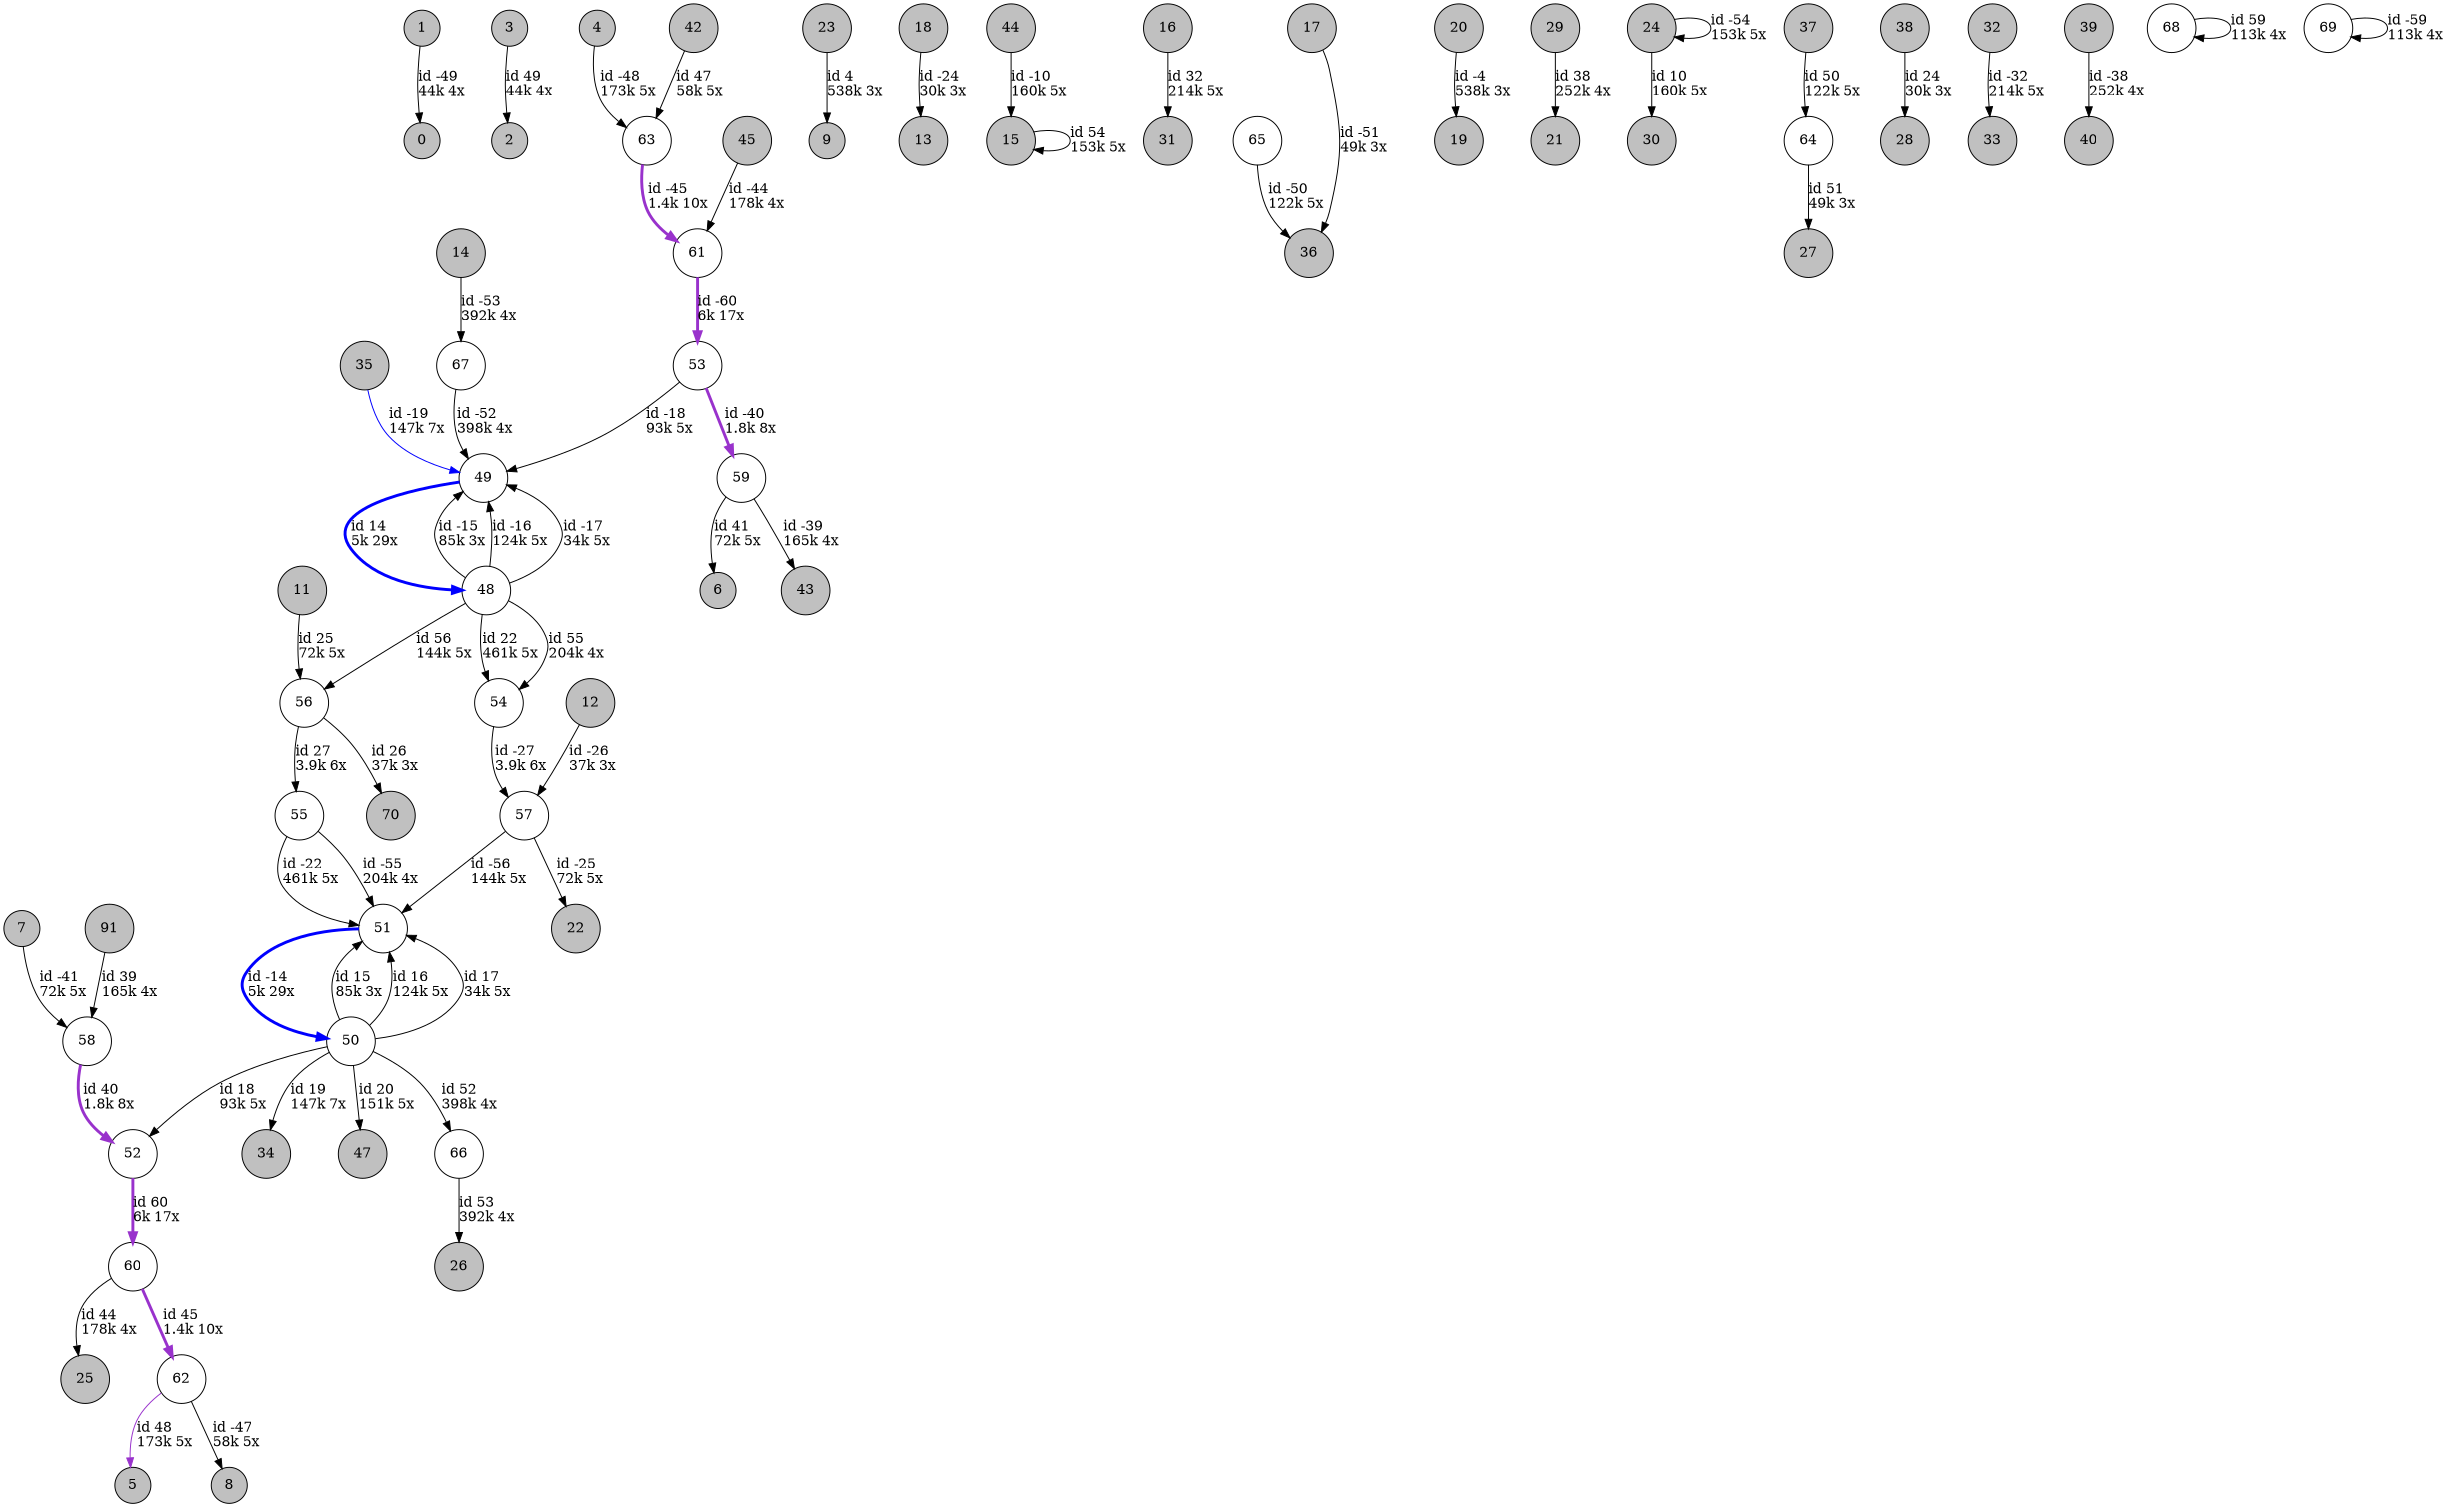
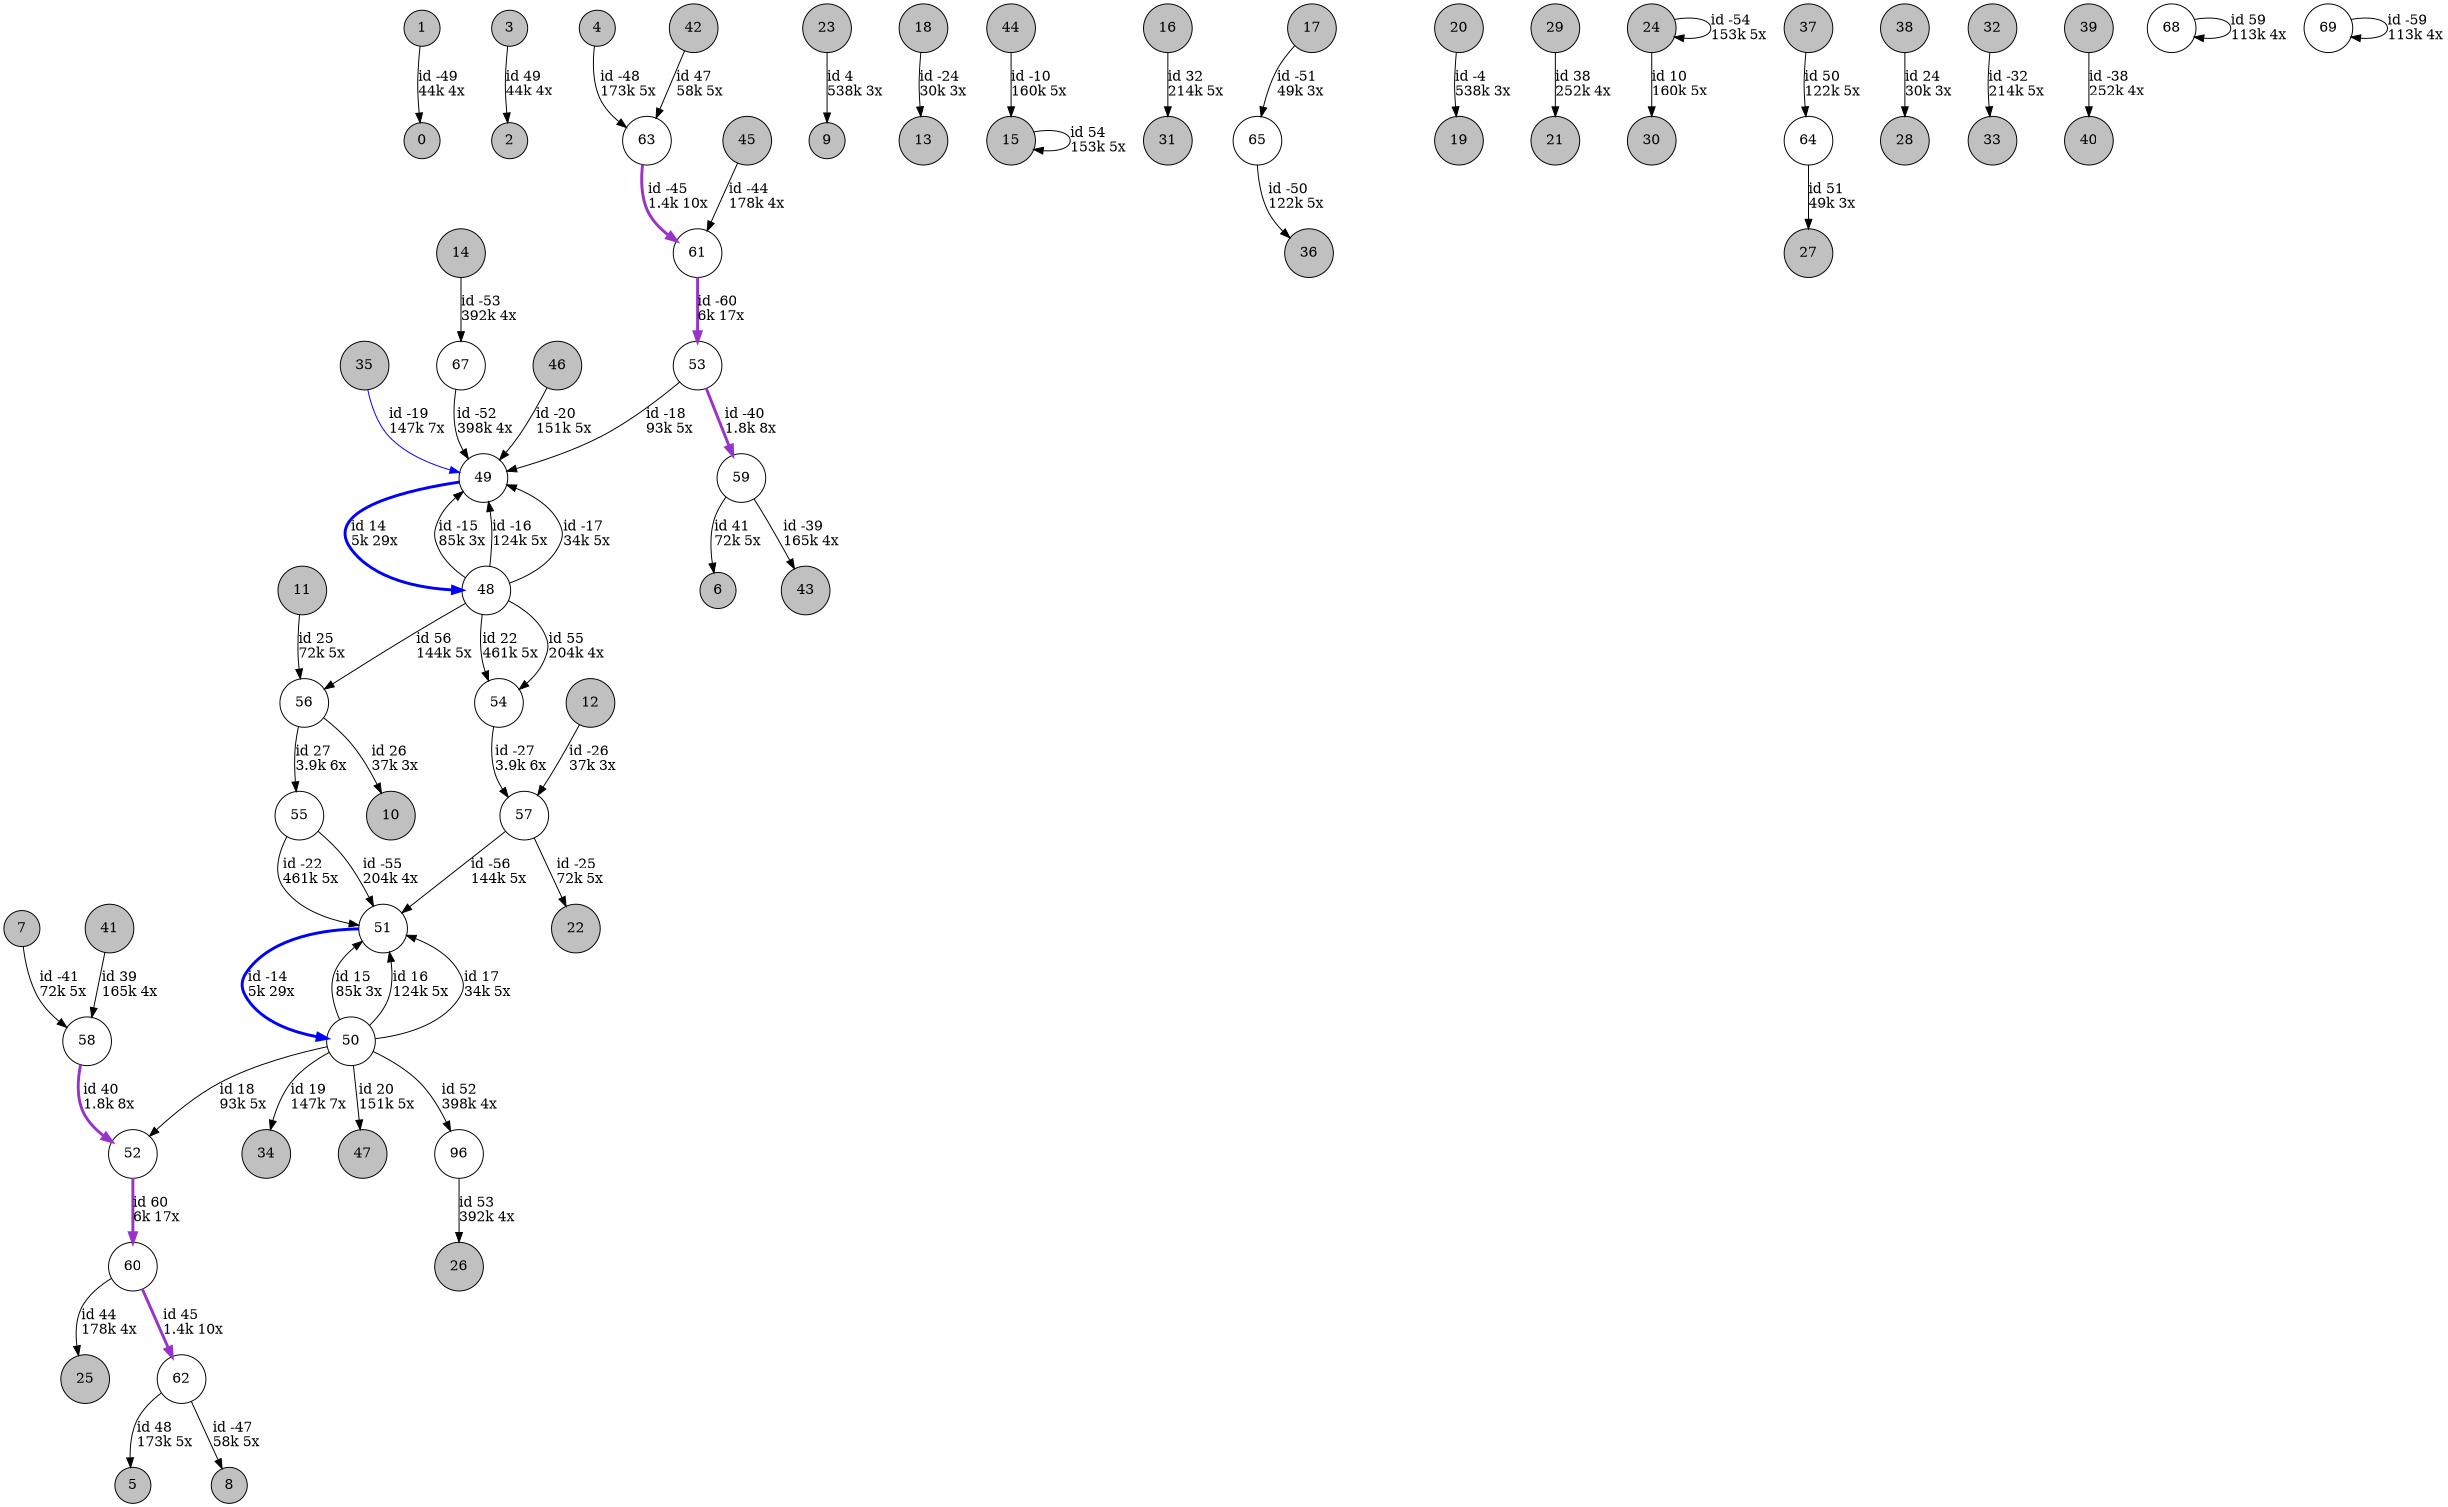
edge "17" -> "36": now "17" -> "65"
node "46": added
node "70": label "70" -> "10"
node "91": label "91" -> "41"
node "66": label "66" -> "96"
edge "62" -> "5": color darkorchid -> black
